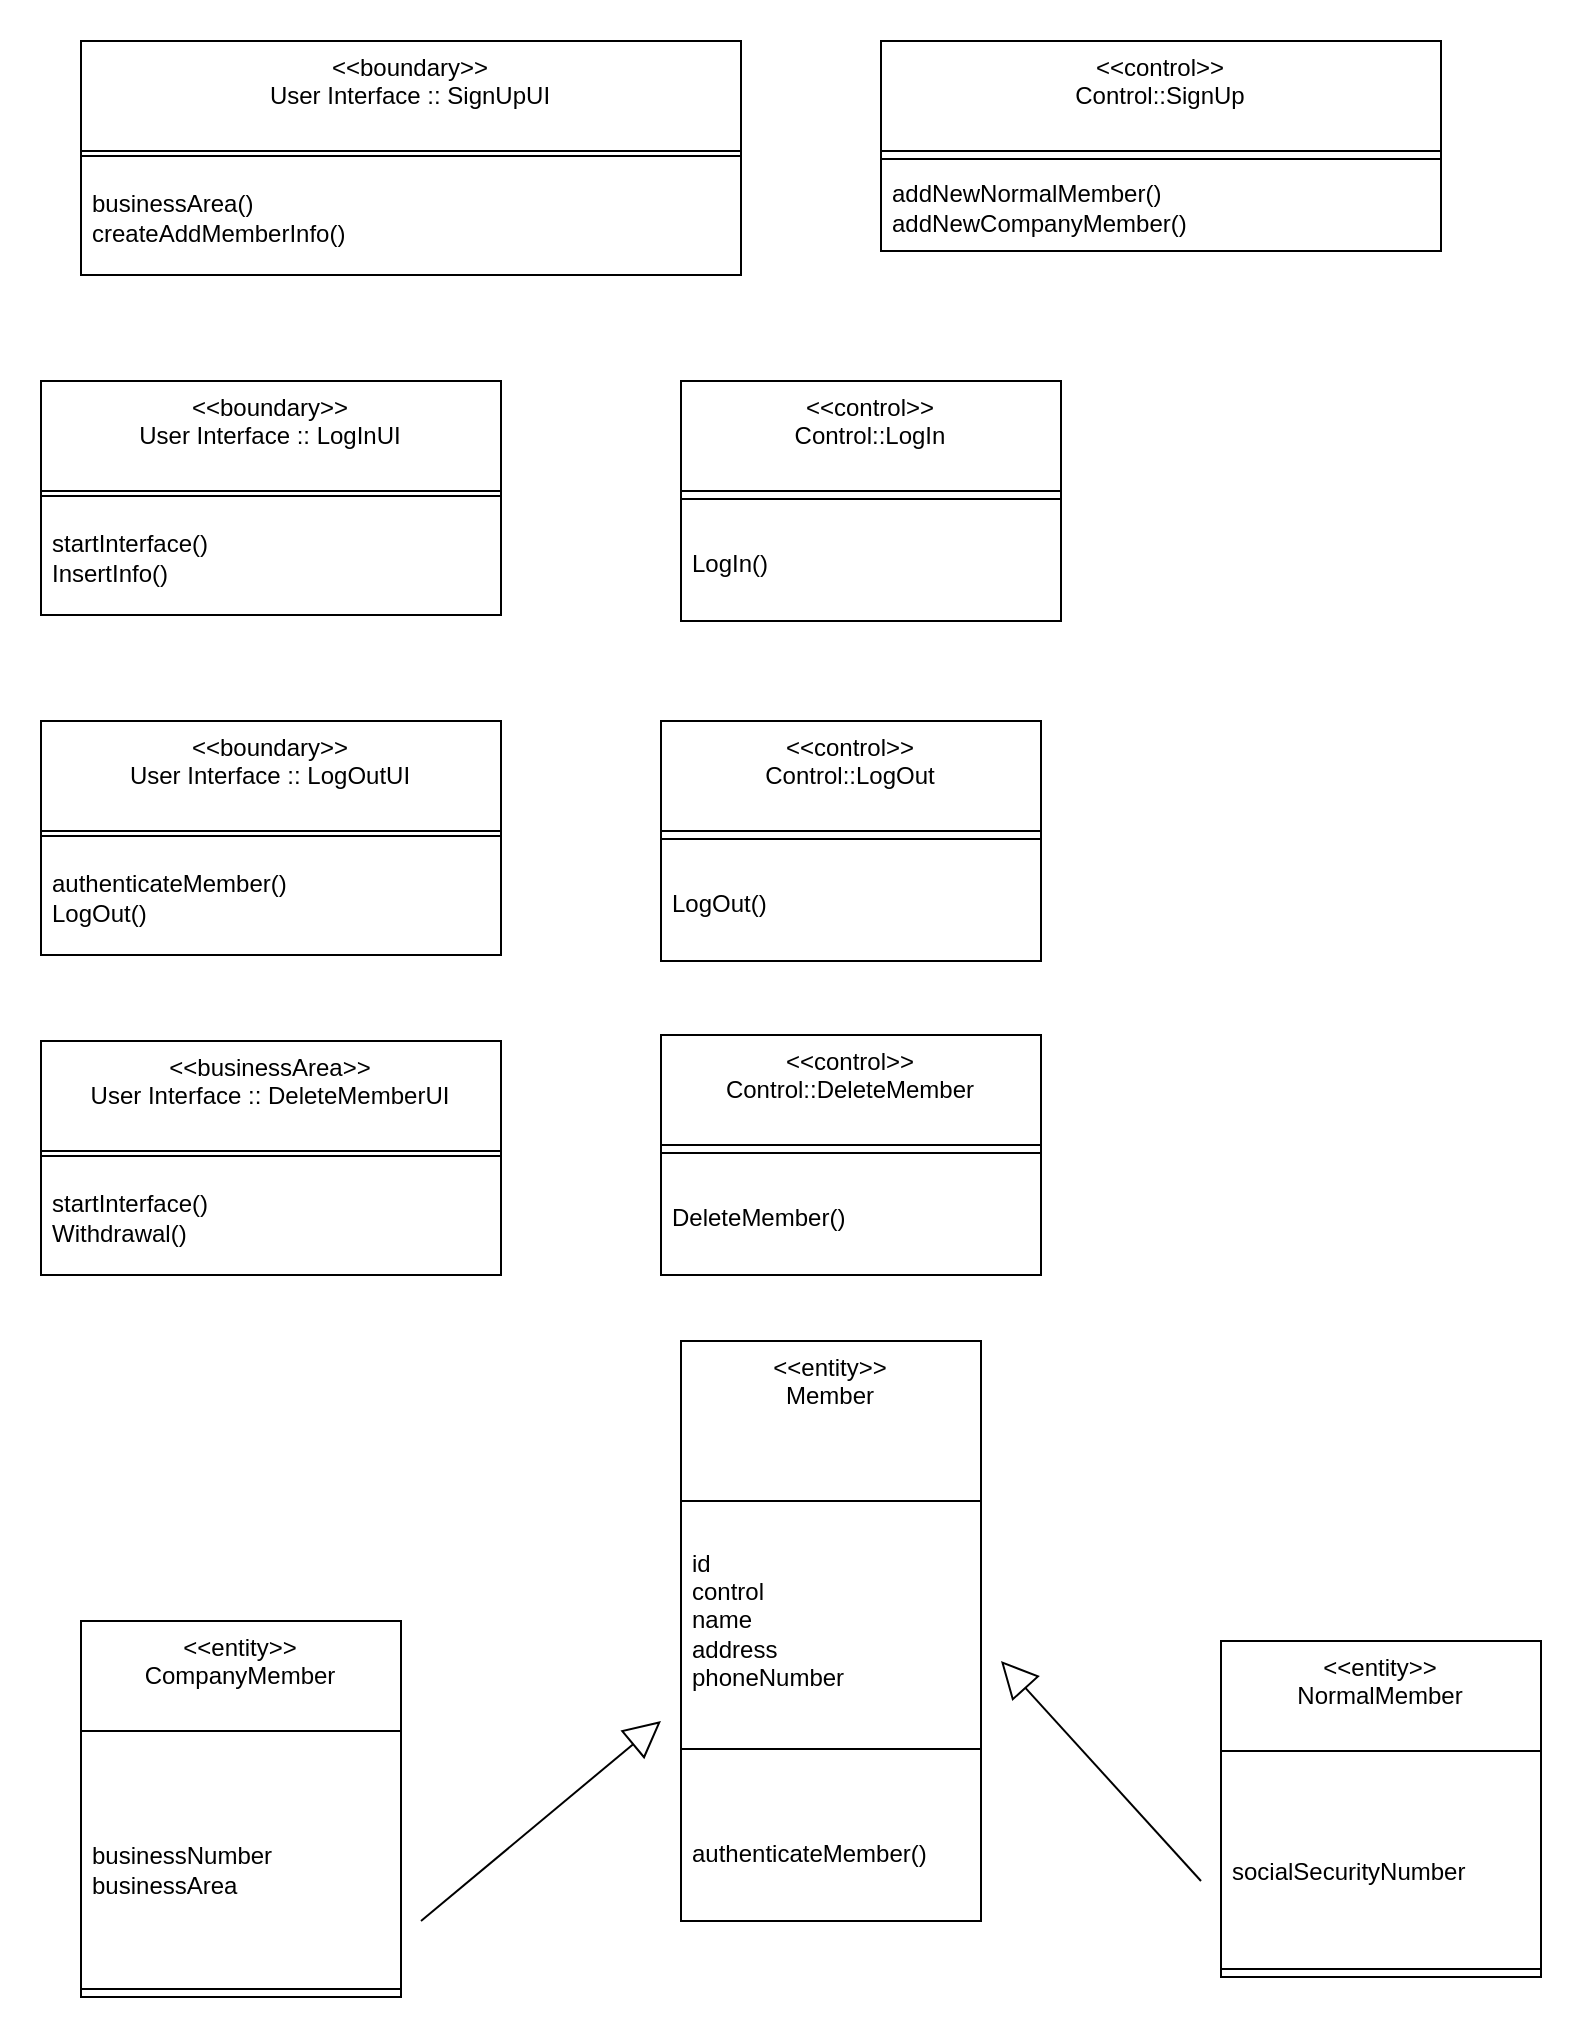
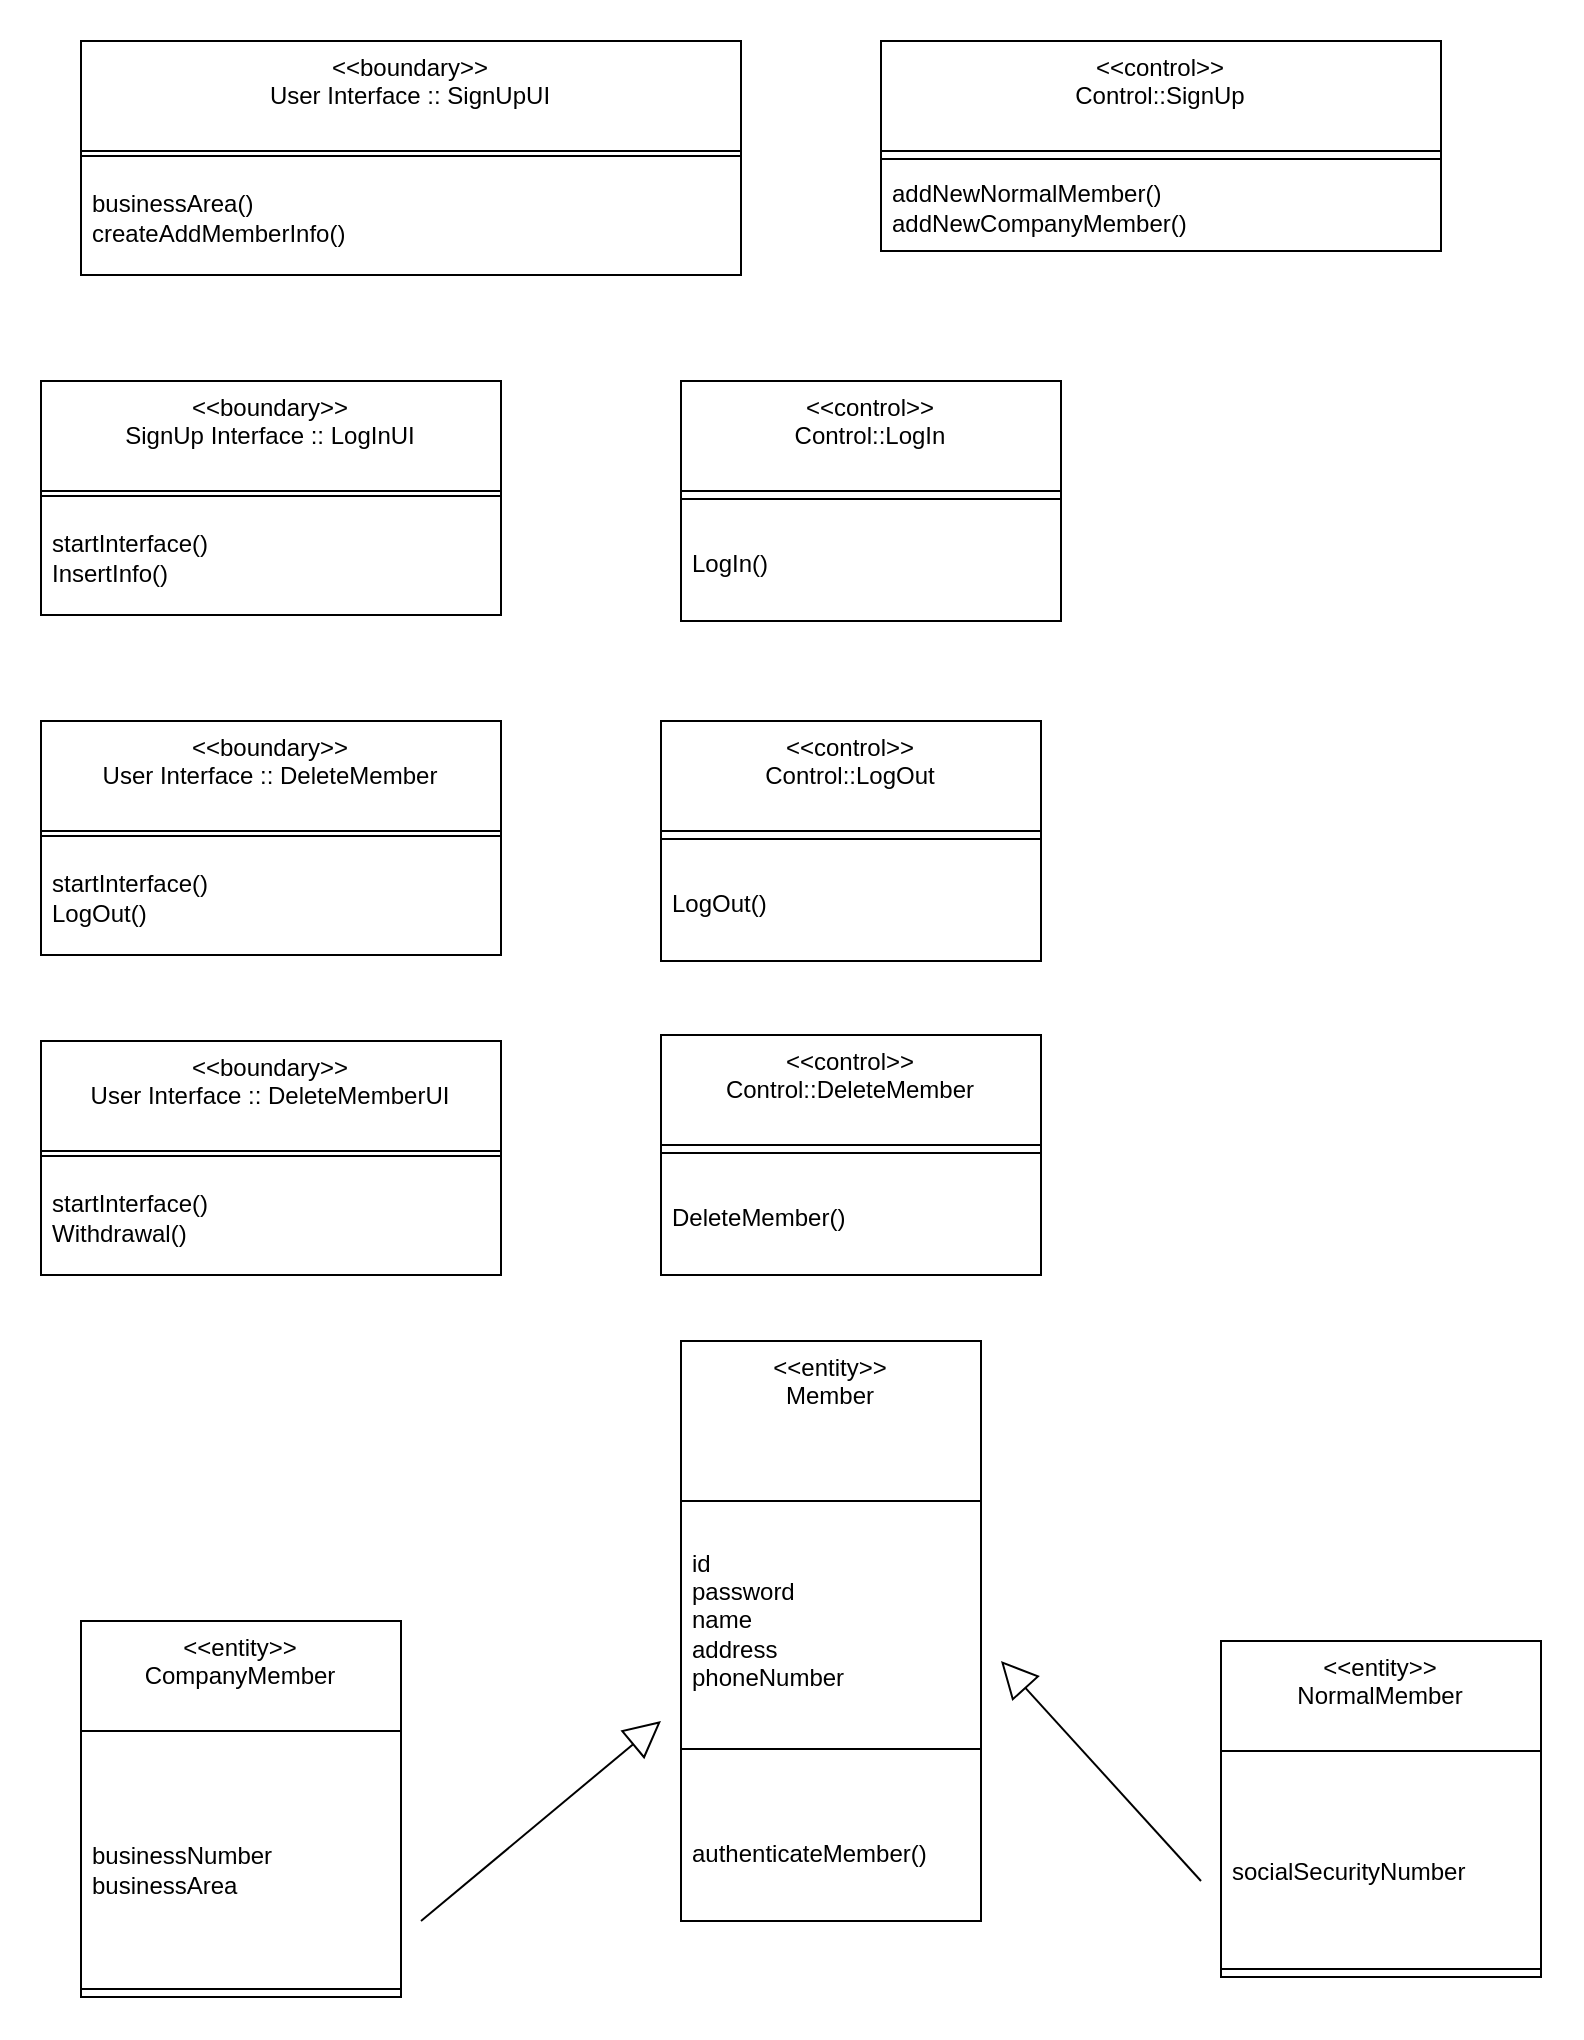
node "<<boundary>> User Interface :: LogInUI": label "<<boundary>> User Interface :: LogInUI" -> "<<boundary>> SignUp Interface :: LogInUI"
node "<<boundary>> User Interface :: LogOutUI": label "<<boundary>> User Interface :: LogOutUI" -> "<<boundary>> User Interface :: DeleteMember"
node "authenticateMember() LogOut()": label "authenticateMember() LogOut()" -> "startInterface() LogOut()"
node "<<businessArea>> User Interface :: DeleteMemberUI": label "<<businessArea>> User Interface :: DeleteMemberUI" -> "<<boundary>> User Interface :: DeleteMemberUI"
node "id control name address phoneNumber": label "id control name address phoneNumber" -> "id password name address phoneNumber"
